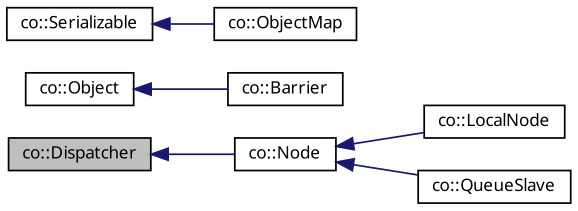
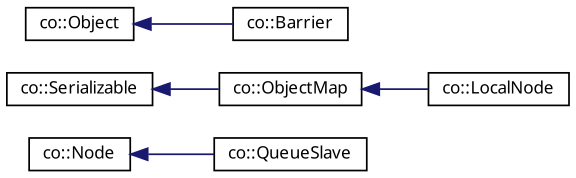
edge "co::LocalNode" -> "co::Node": now "co::LocalNode" -> "co::ObjectMap"
node "co::Dispatcher": removed
